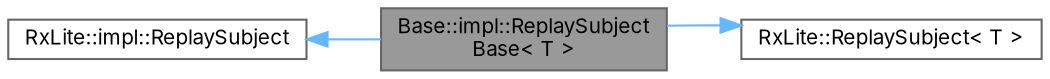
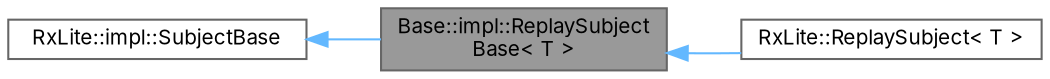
edge "Base::impl::ReplaySubject Base< T >" -> "RxLite::ReplaySubject< T >": reversed
node "RxLite::impl::ReplaySubject": label "RxLite::impl::ReplaySubject" -> "RxLite::impl::SubjectBase"
